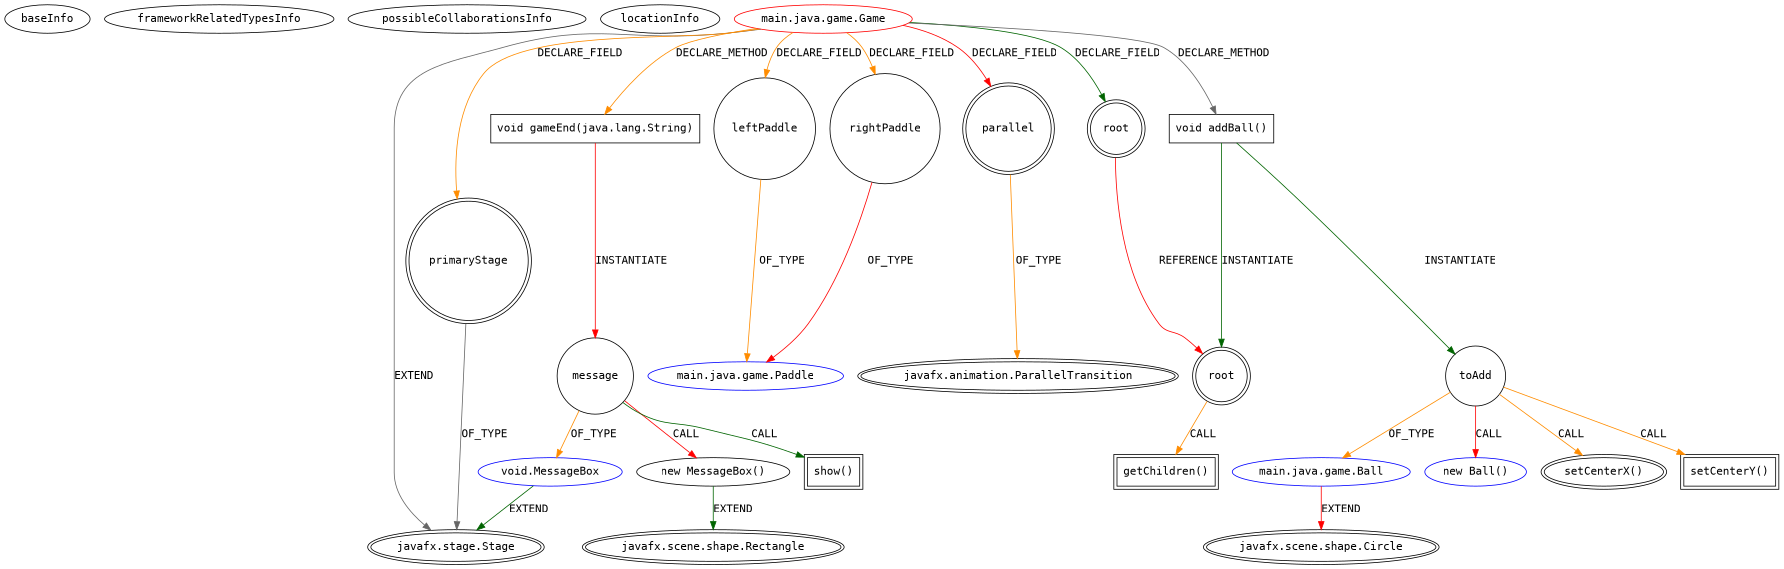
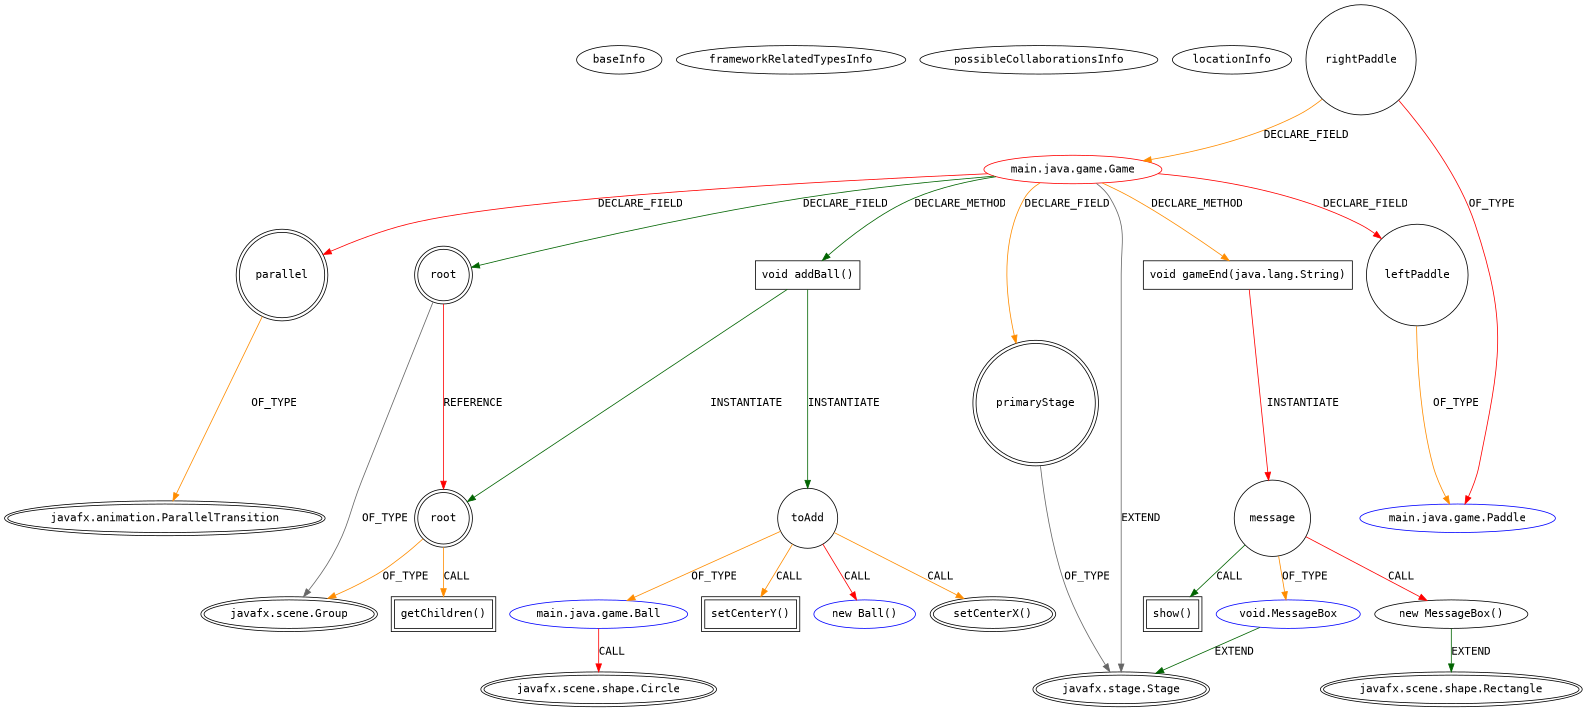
edge "main.java.game.Game" -> "void addBall()": color gray40 -> darkgreen
edge "main.java.game.Game" -> "leftPaddle": color darkorange -> red
edge "main.java.game.Game" -> "rightPaddle": reversed
edge "main.java.game.Ball" -> "javafx.scene.shape.Circle": label "EXTEND" -> "CALL"
node "javafx.scene.Group": added
